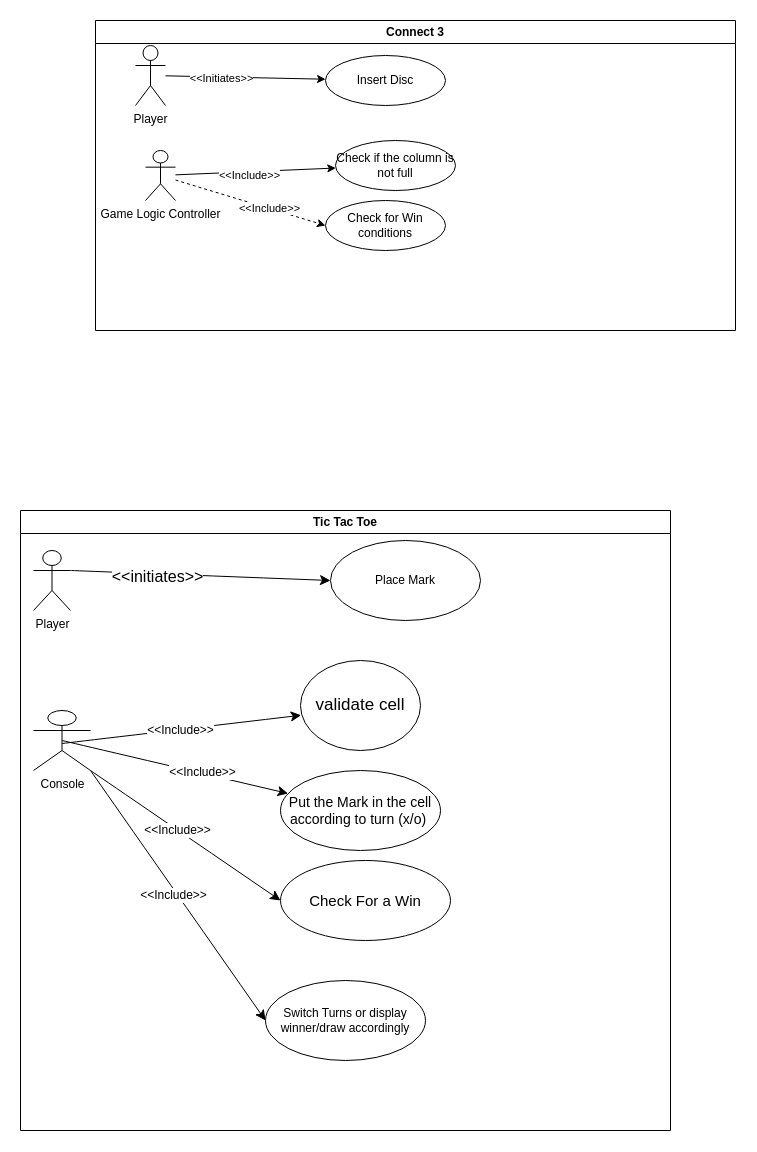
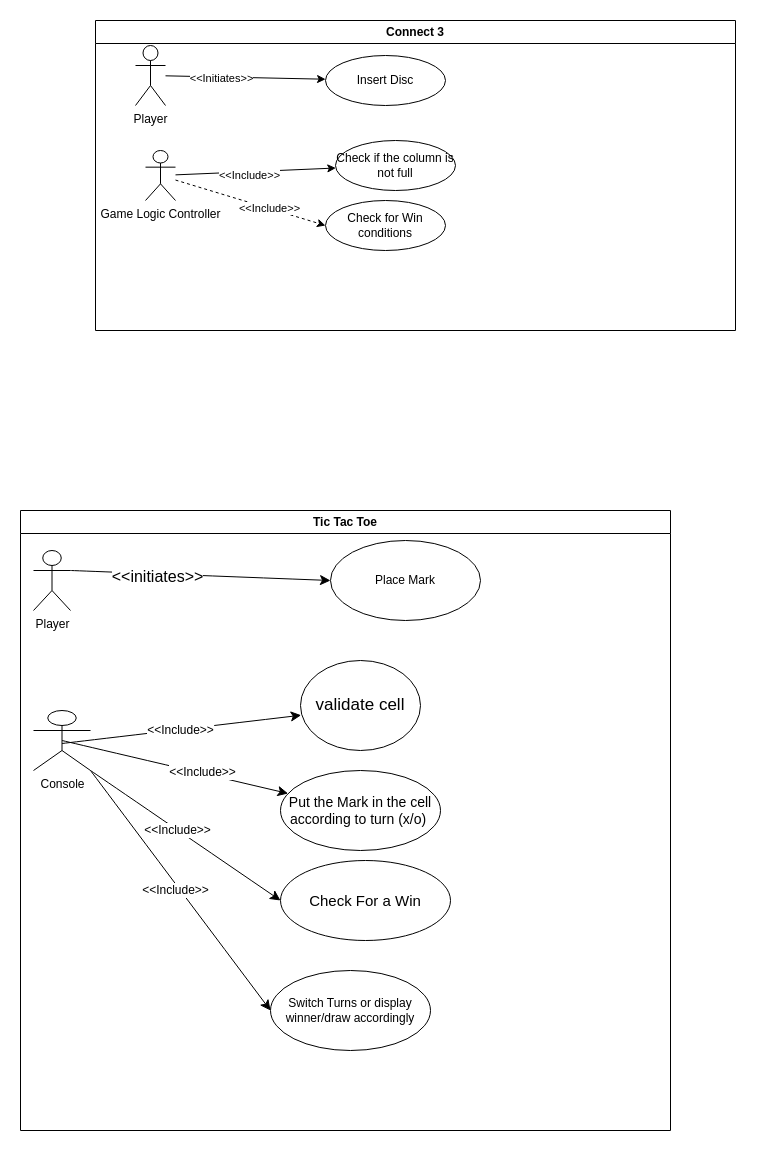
node "Switch Turns or display winner/draw accordingly": moved (346, 1021) -> (351, 1011)
